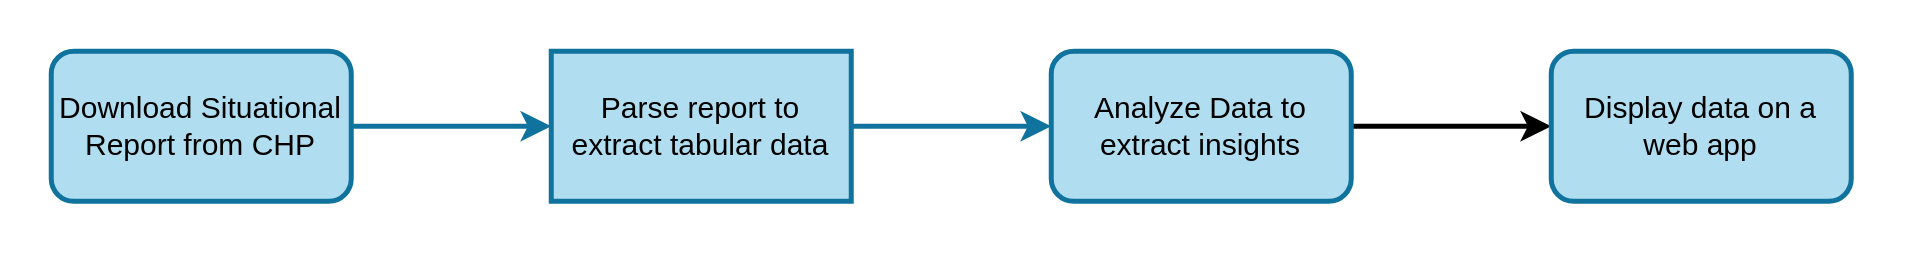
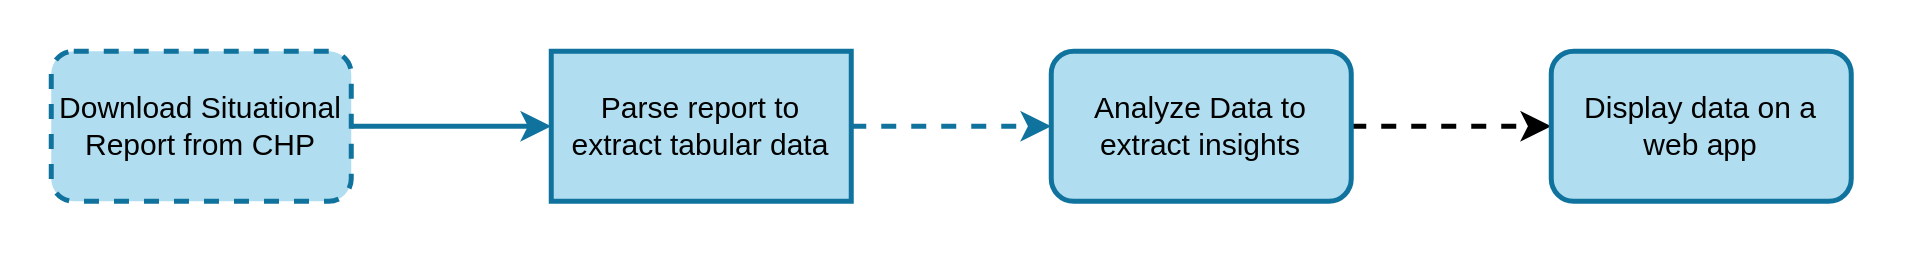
node "Download Situational Report from CHP": style solid -> dashed
edge "Parse report to extract tabular data" -> "Analyze Data to extract insights": style solid -> dashed
edge "Analyze Data to extract insights" -> "Display data on a web app": style solid -> dashed
